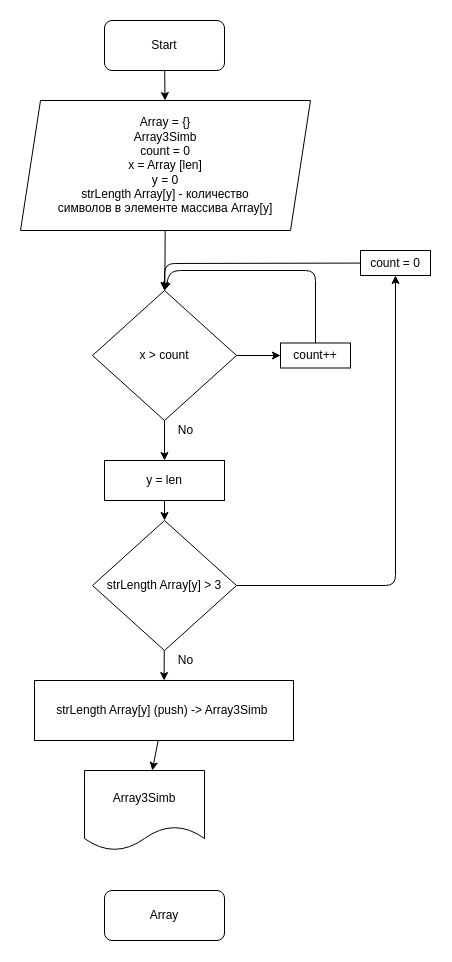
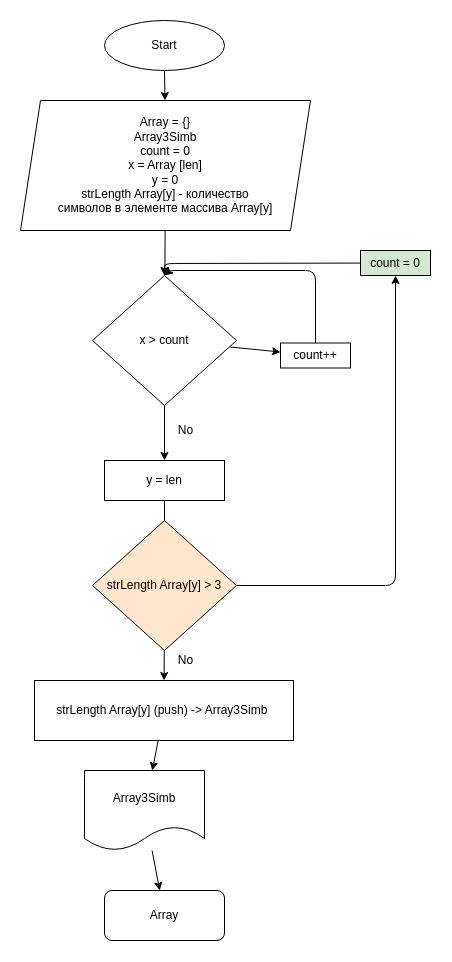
node "Start": shape rounded rectangle -> ellipse
node "count = 0": fillcolor #ffffff -> #d5e8d4
node "x > count": moved (165, 356) -> (165, 341)
edge "y = len" -> "strLength Array[y] > 3": arrowhead classic -> none
node "strLength Array[y] > 3": fillcolor #ffffff -> #ffe6cc
edge "Array3Simb" -> "Array": added
